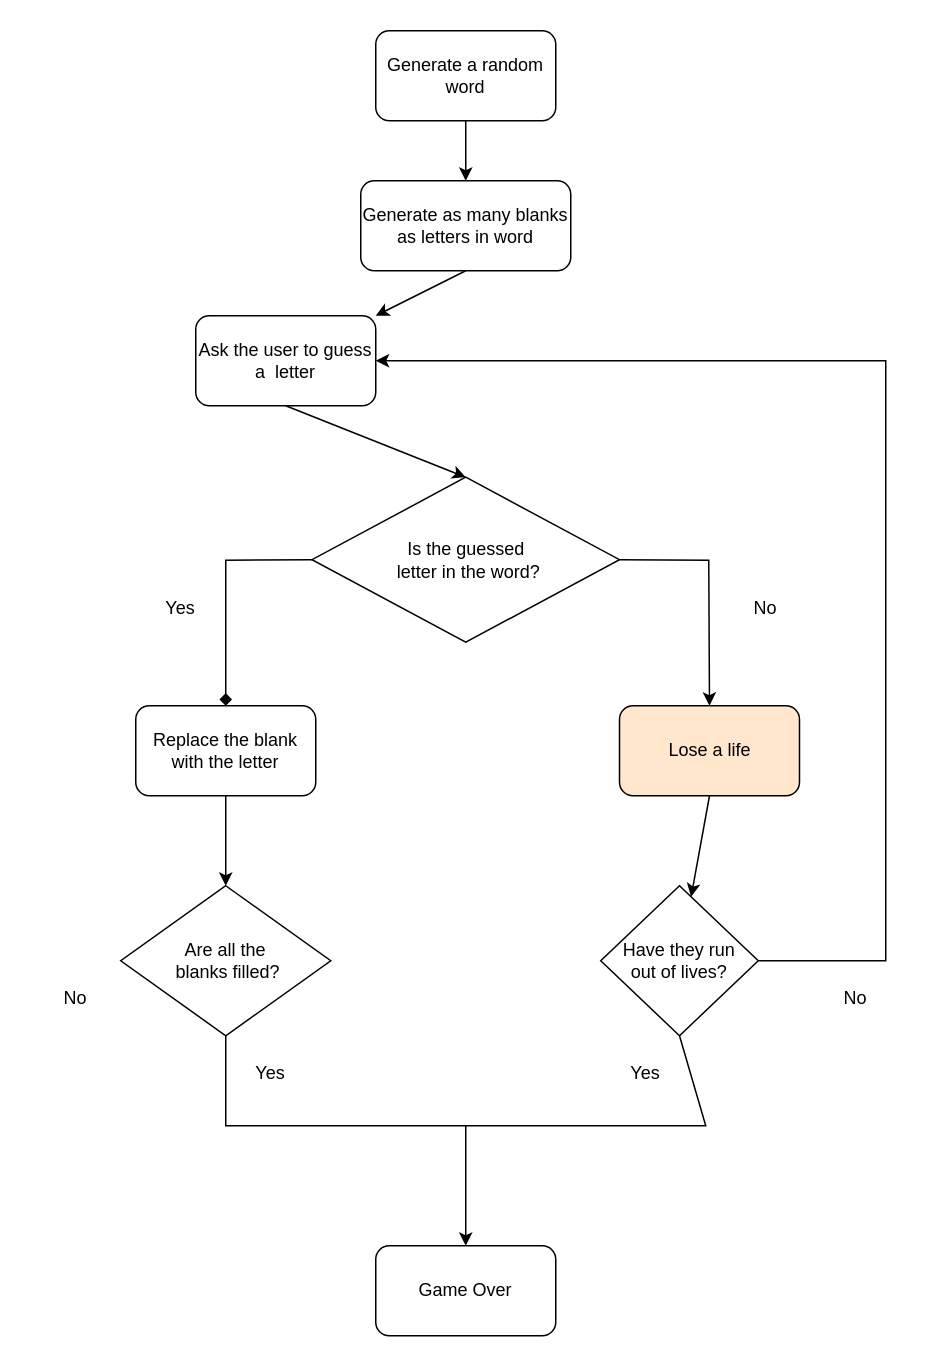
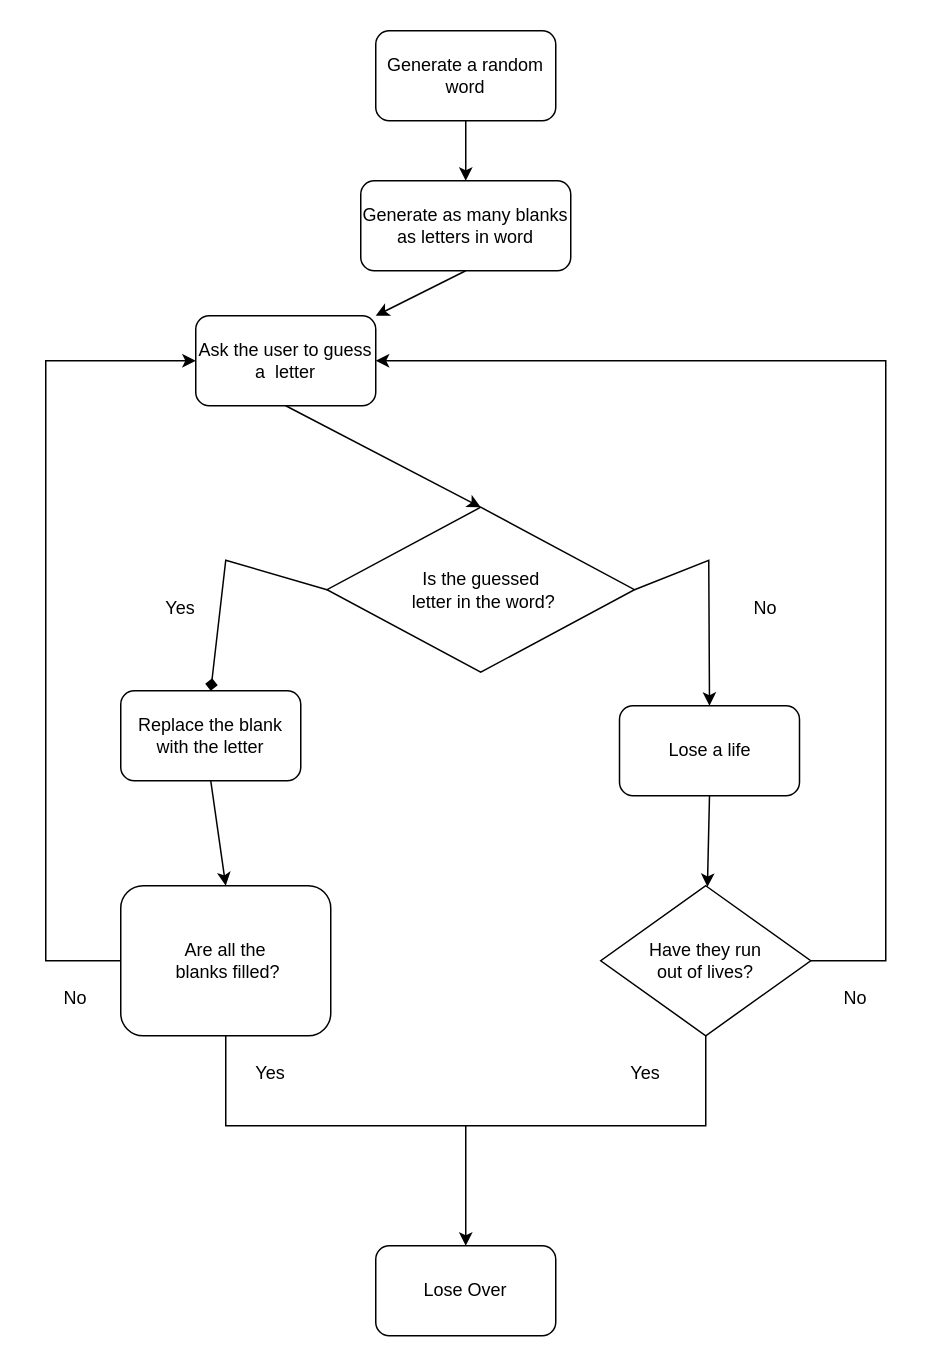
node "Is the guessed letter in the word?": moved (466, 560) -> (481, 590)
edge "Are all the blanks filled?" -> "Ask the user to guess a letter": added
node "Replace the blank with the letter": moved (226, 751) -> (211, 736)
node "Lose a life": fillcolor #ffe6cc -> #ffffff
node "Are all the blanks filled?": shape diamond -> rounded rectangle
node "Have they run out of lives?": size 158x150 -> 210x150
node "Game Over": label "Game Over" -> "Lose Over"
